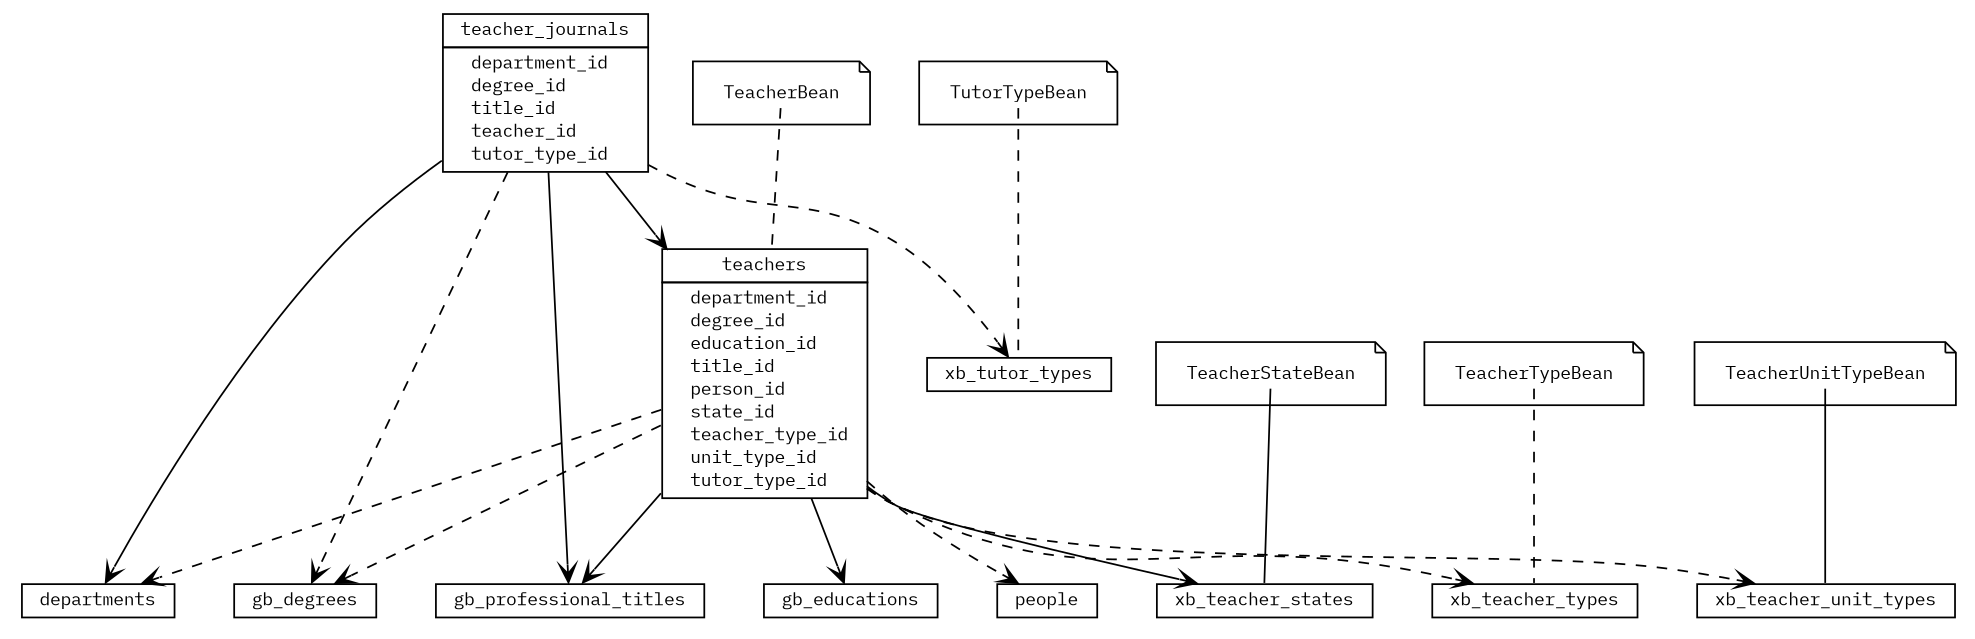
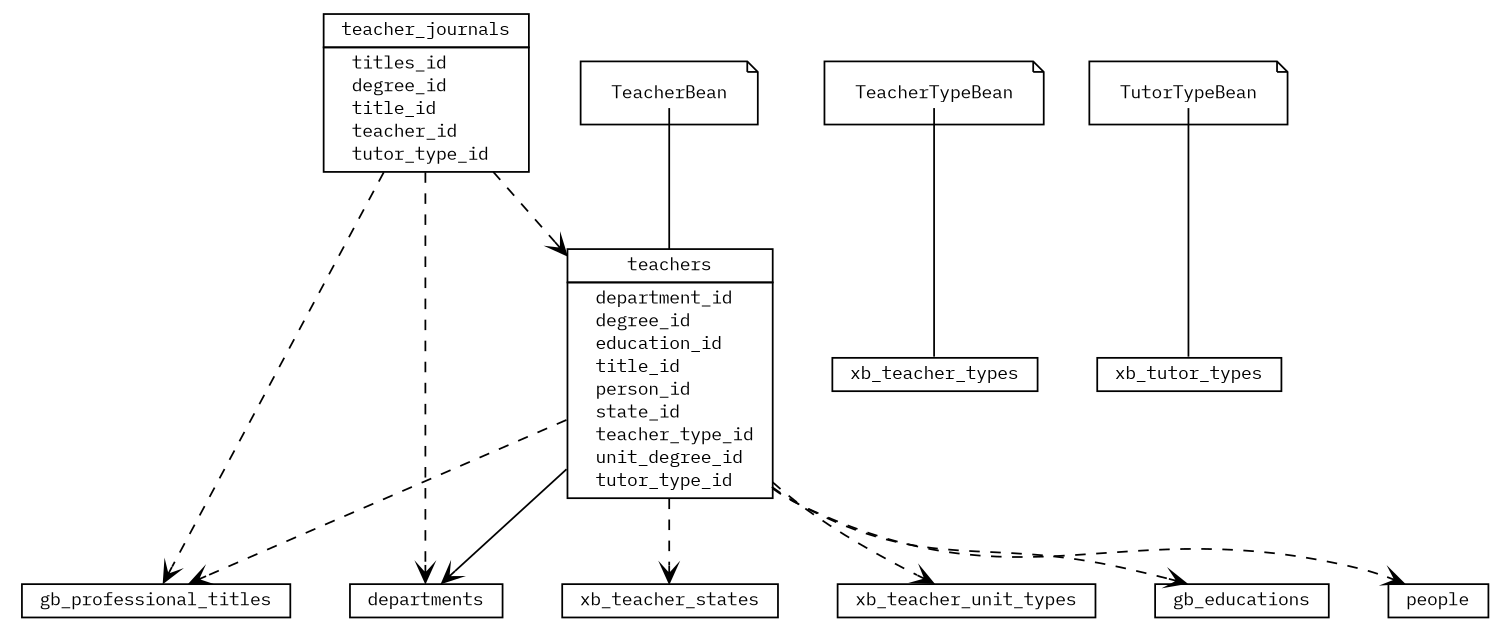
node "teacher_journals": text "department_id" -> "titles_id"
edge "TeacherBean" -- "teachers": style dashed -> solid
edge "teacher_journals" -> "teachers": style solid -> dashed
edge "teacher_journals" -> "xb_tutor_types": removed
edge "TutorTypeBean" -- "xb_tutor_types": style dashed -> solid
edge "teacher_journals" -> "departments": style solid -> dashed
edge "teacher_journals" -> "gb_professional_titles": style solid -> dashed
node "TeacherStateBean": removed
node "TeacherUnitTypeBean": removed
node "teachers": text "unit_type_id" -> "unit_degree_id"
edge "TeacherTypeBean" -- "xb_teacher_types": style dashed -> solid
edge "teachers" -> "departments": style dashed -> solid
edge "teachers" -> "gb_professional_titles": style solid -> dashed
edge "teachers" -> "gb_educations": style solid -> dashed
edge "teachers" -> "xb_teacher_states": style solid -> dashed
edge "teachers" -> "xb_teacher_types": removed
node "gb_degrees": removed
